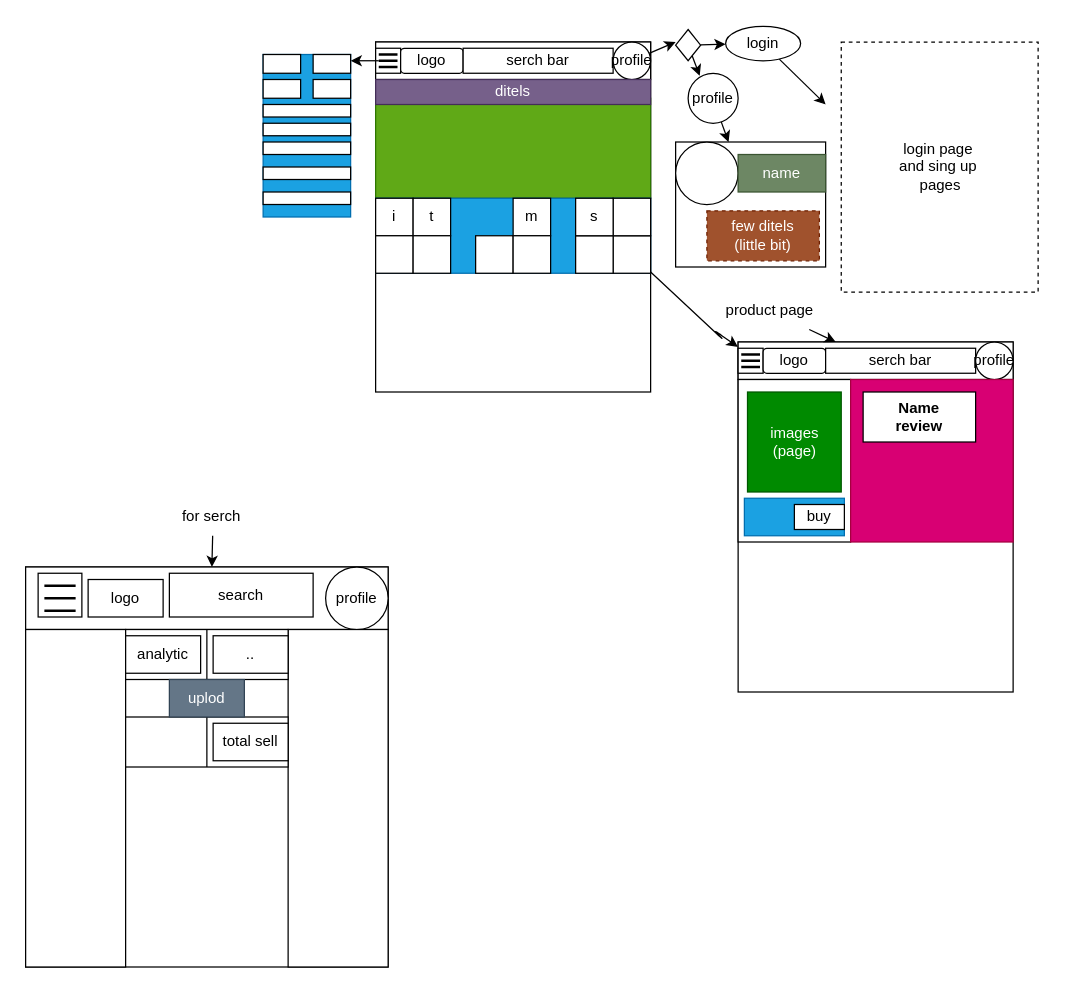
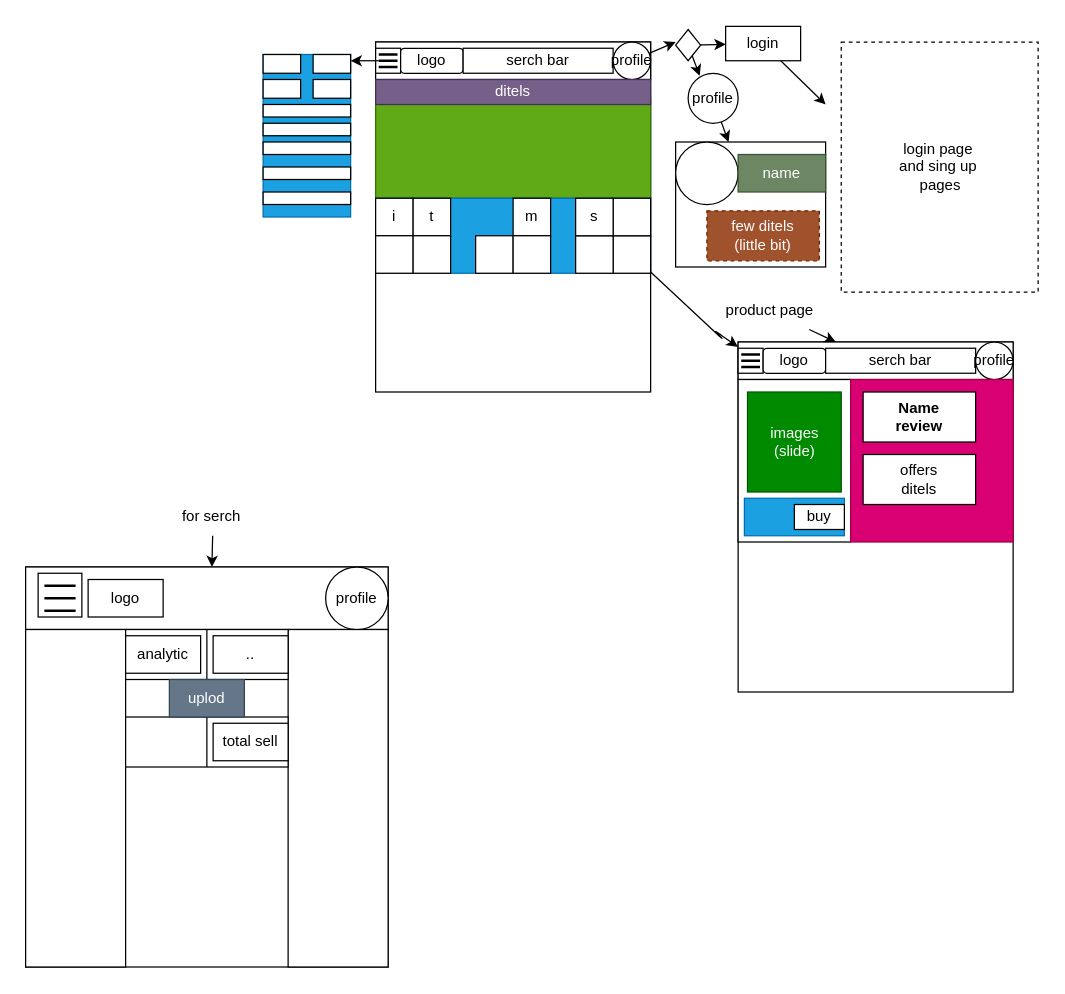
node "login": shape ellipse -> rectangle
node "images (page)": label "images (page)" -> "images (slide)"
node "offers ditels": added
node "search": removed
